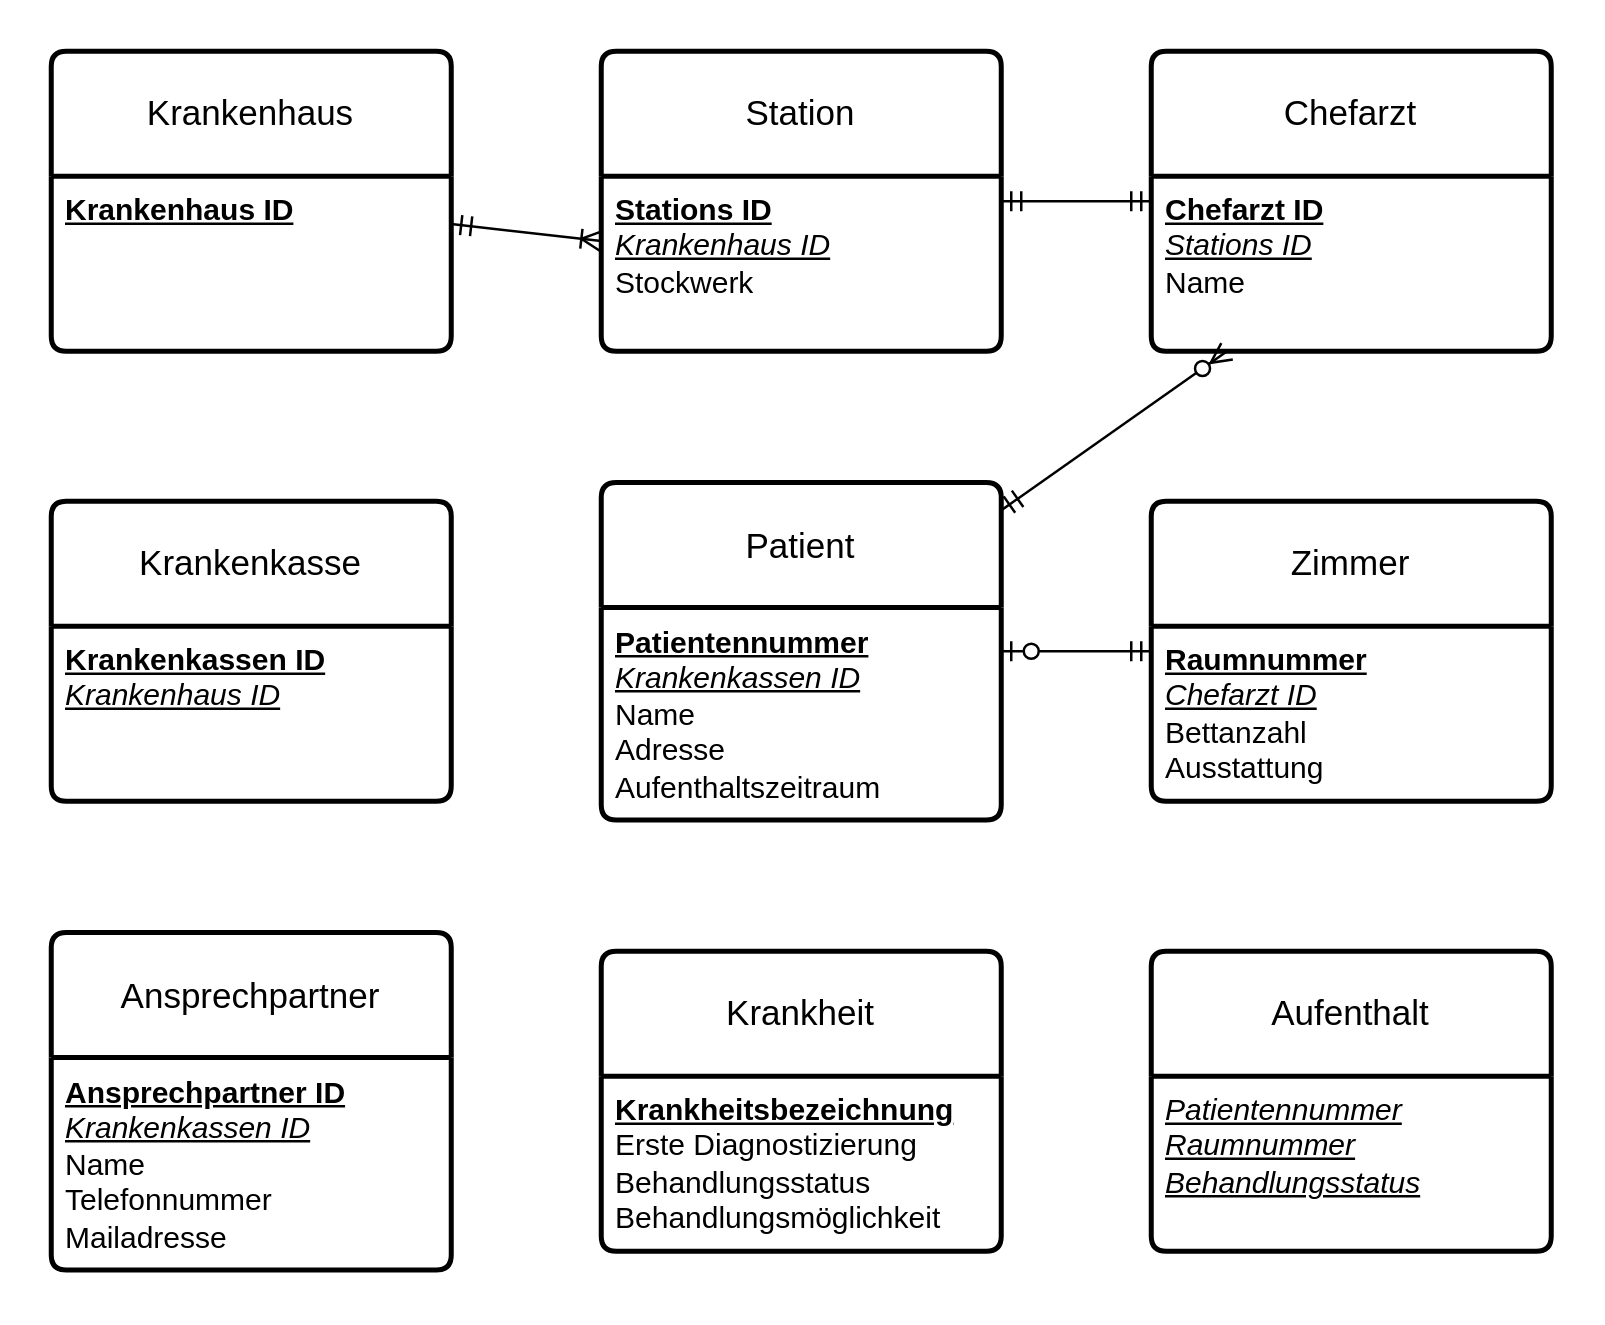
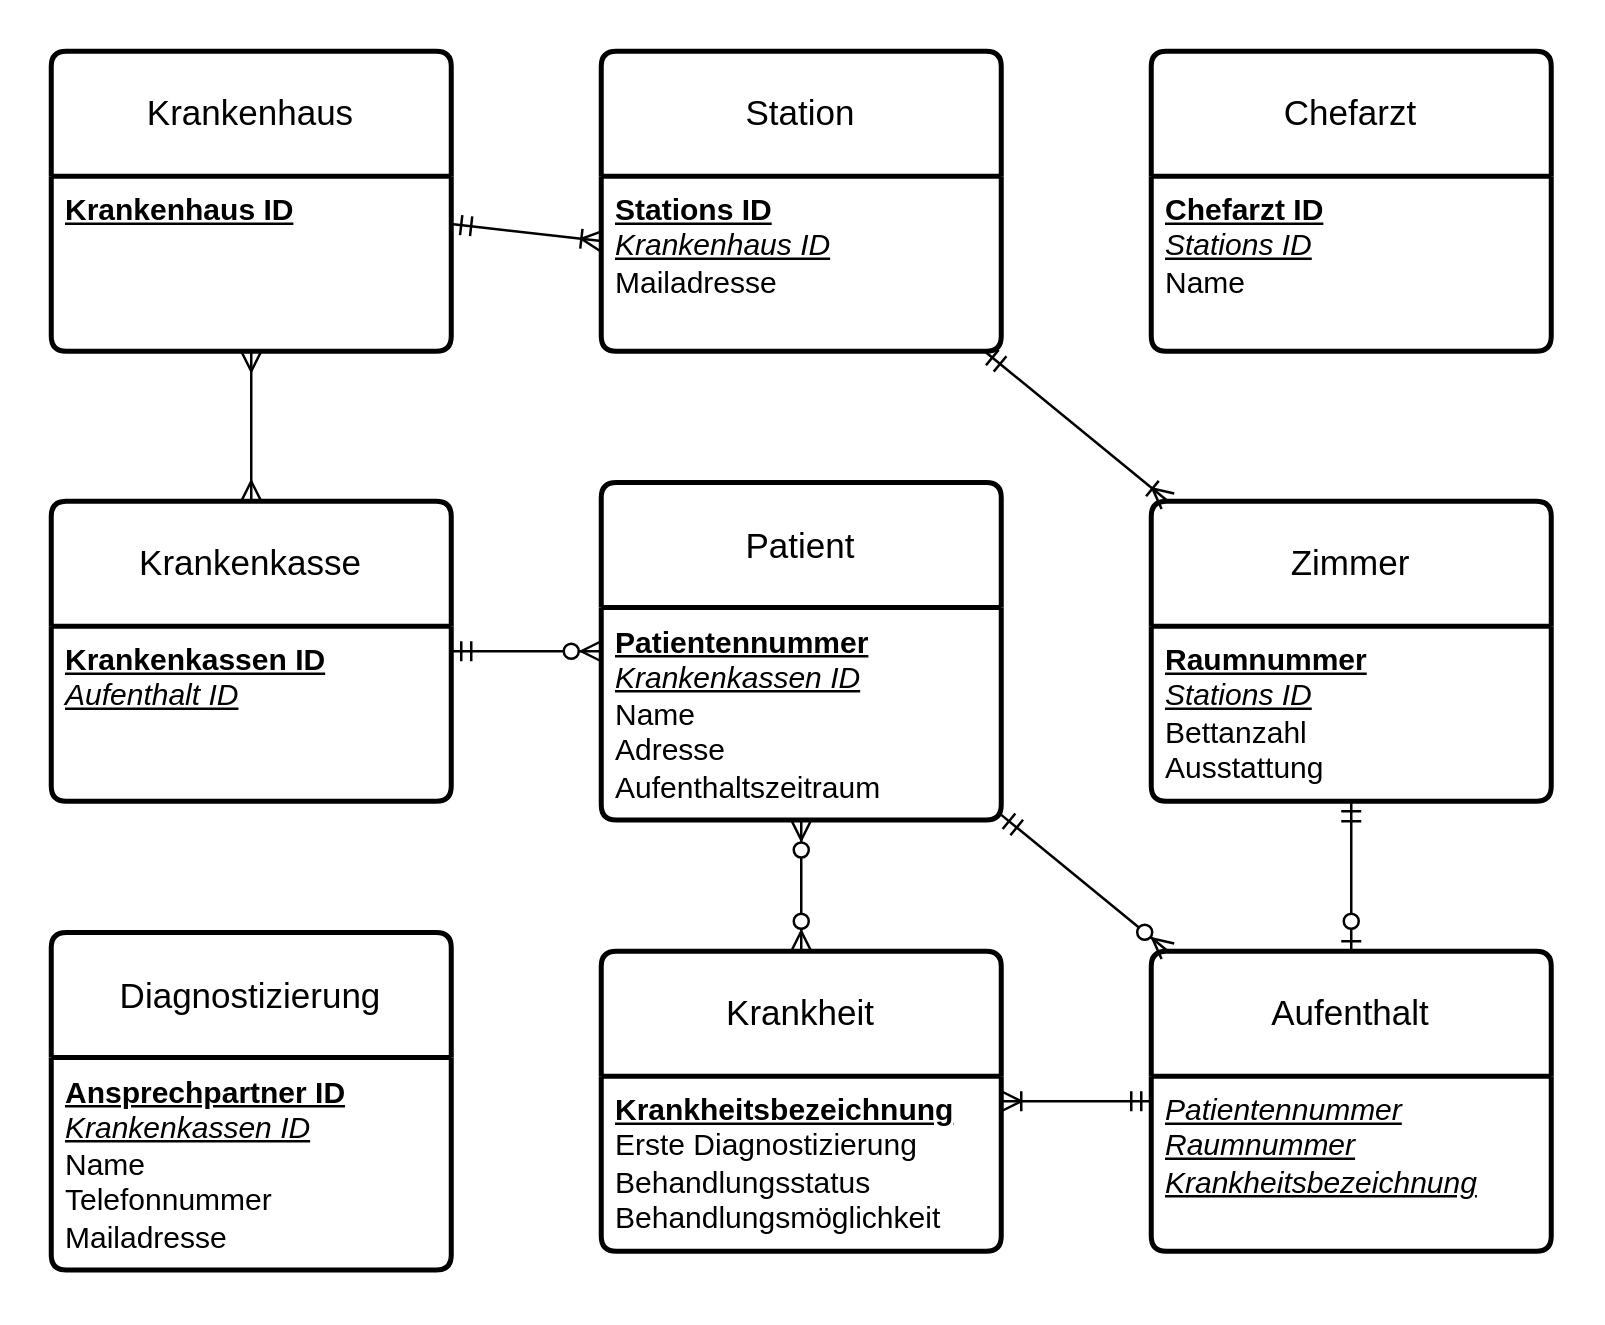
edge "Station" -- "Chefarzt": removed
node "Stations ID Krankenhaus ID Stockwerk": label "Stations ID Krankenhaus ID Stockwerk" -> "Stations ID Krankenhaus ID Mailadresse"
edge "Station" -- "Zimmer": added
edge "Chefarzt ID Stations ID Name" -- "Patient": now "Aufenthalt" -- "Patient"
edge "Krankenhaus" -- "Krankenkasse": added
edge "Krankenkasse" -- "Patient": added
edge "Patient" -- "Zimmer": removed
node "Krankenkassen ID Krankenhaus ID": label "Krankenkassen ID Krankenhaus ID" -> "Krankenkassen ID Aufenthalt ID"
node "Raumnummer Chefarzt ID Bettanzahl Ausstattung": label "Raumnummer Chefarzt ID Bettanzahl Ausstattung" -> "Raumnummer Stations ID Bettanzahl Ausstattung"
edge "Zimmer" -- "Aufenthalt": added
edge "Patient" -- "Krankheit": added
node "Ansprechpartner": label "Ansprechpartner" -> "Diagnostizierung"
edge "Krankheit" -- "Aufenthalt": added
node "Patientennummer Raumnummer Behandlungsstatus": label "Patientennummer Raumnummer Behandlungsstatus" -> "Patientennummer Raumnummer Krankheitsbezeichnung"
